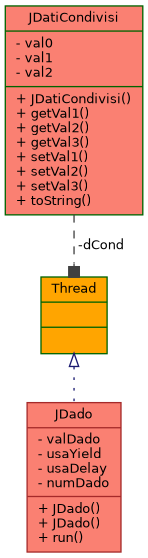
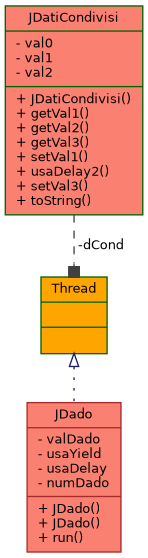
node "JDatiCondivisi": text "+ setVal2()" -> "+ usaDelay2()"
